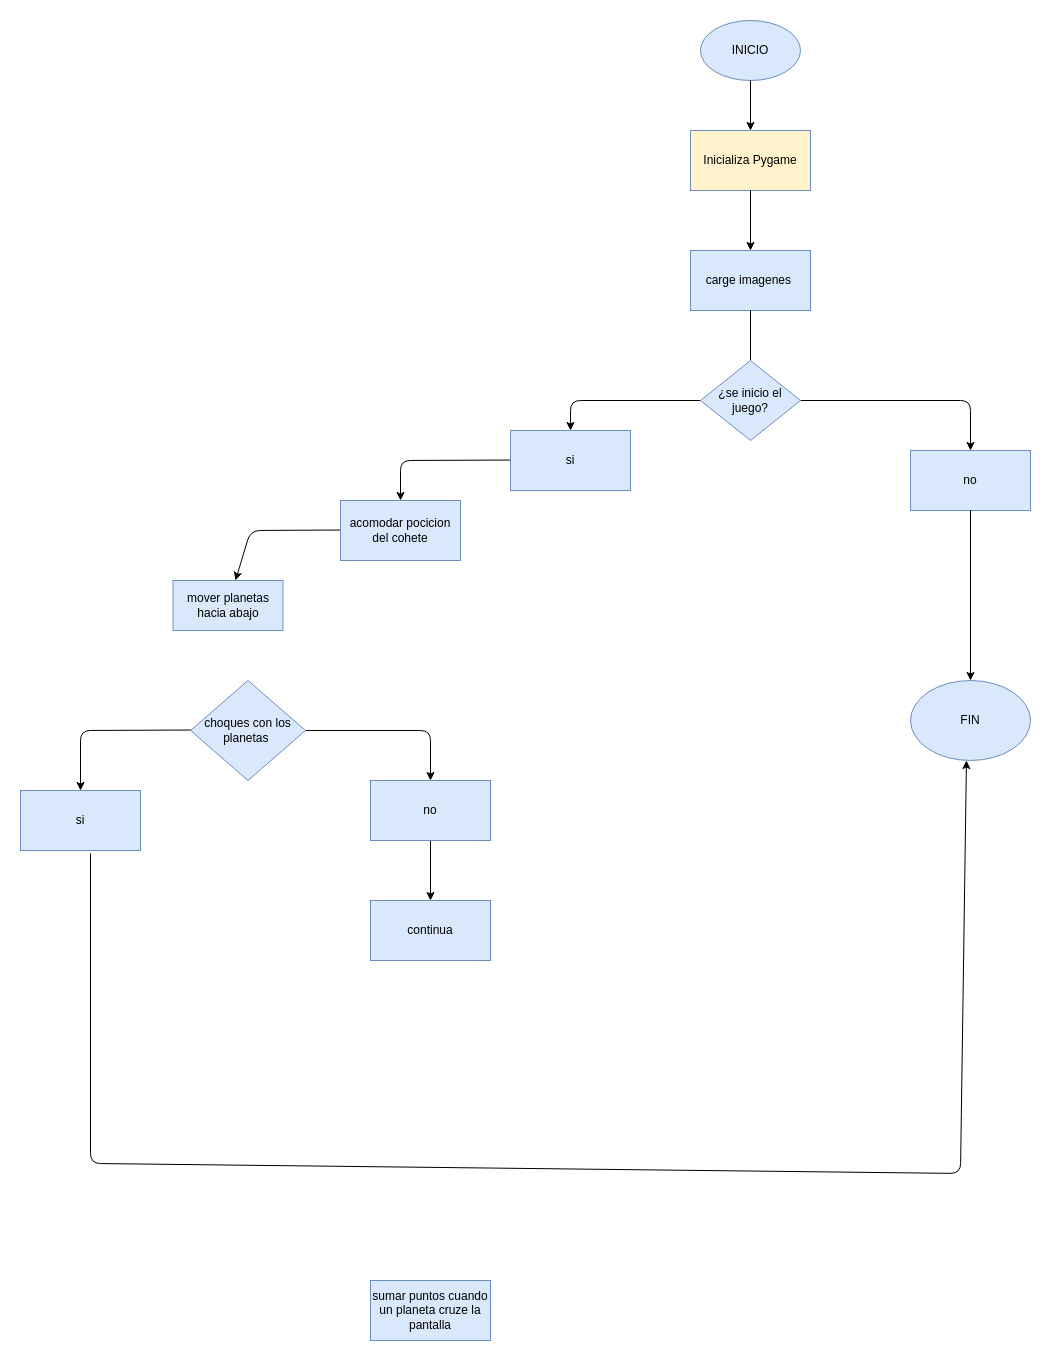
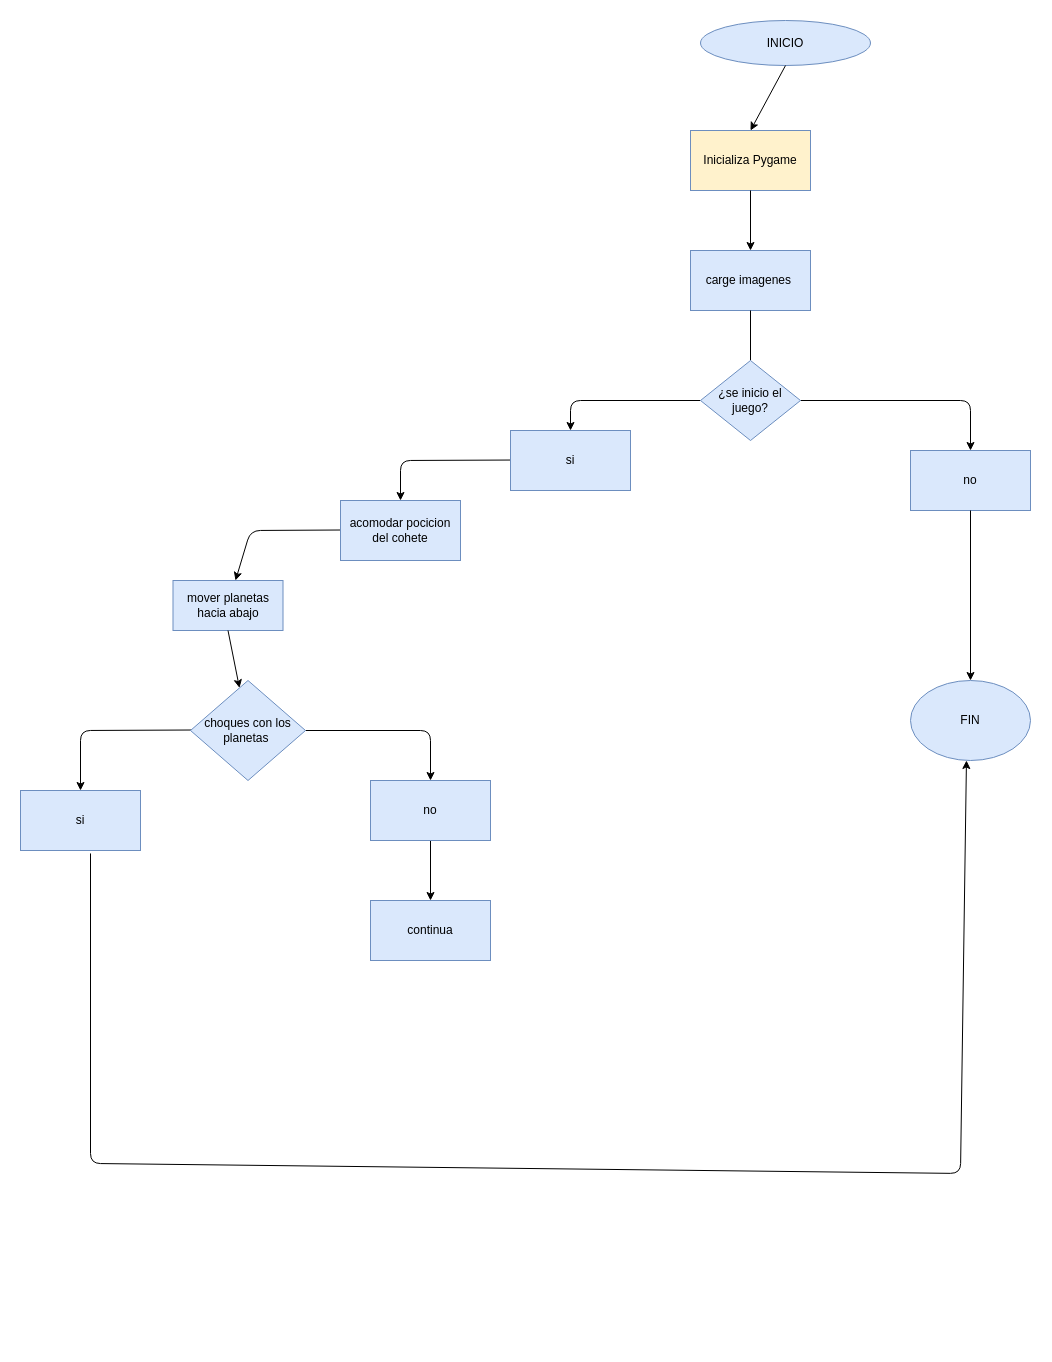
node "INICIO": size 100x60 -> 170x45
edge "mover planetas hacia abajo" -> "choques con los planetas": added
node "sumar puntos cuando un planeta cruze la pantalla": removed
